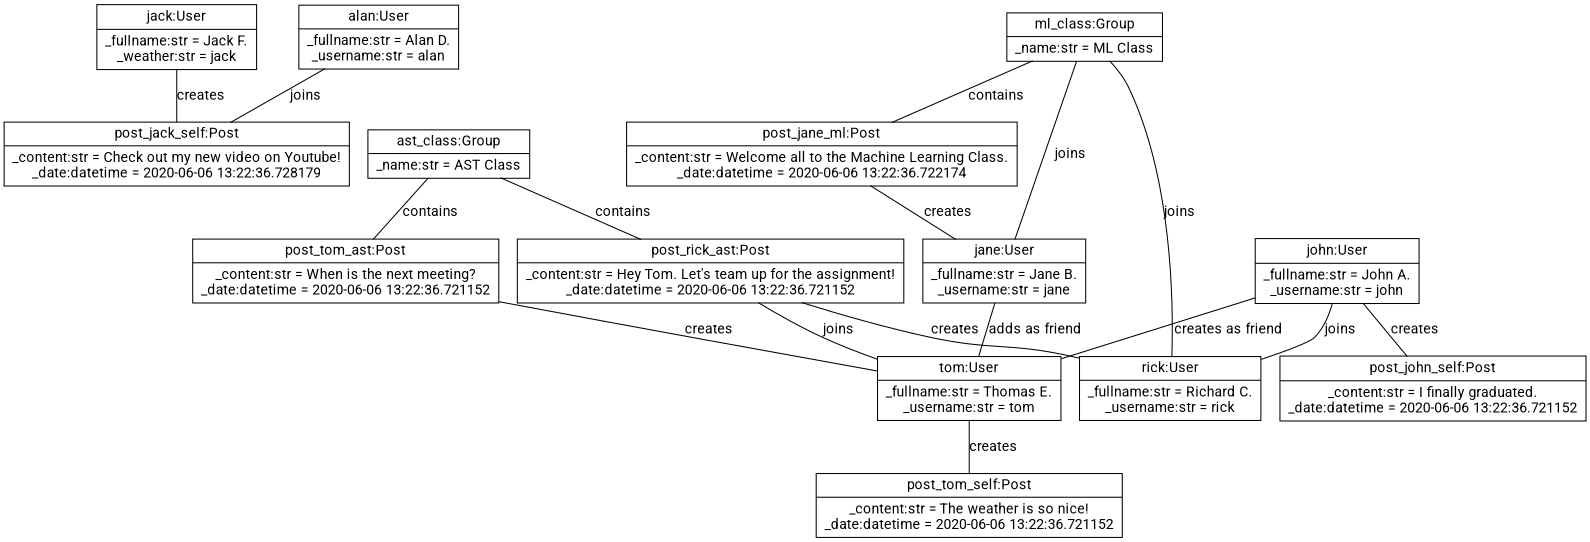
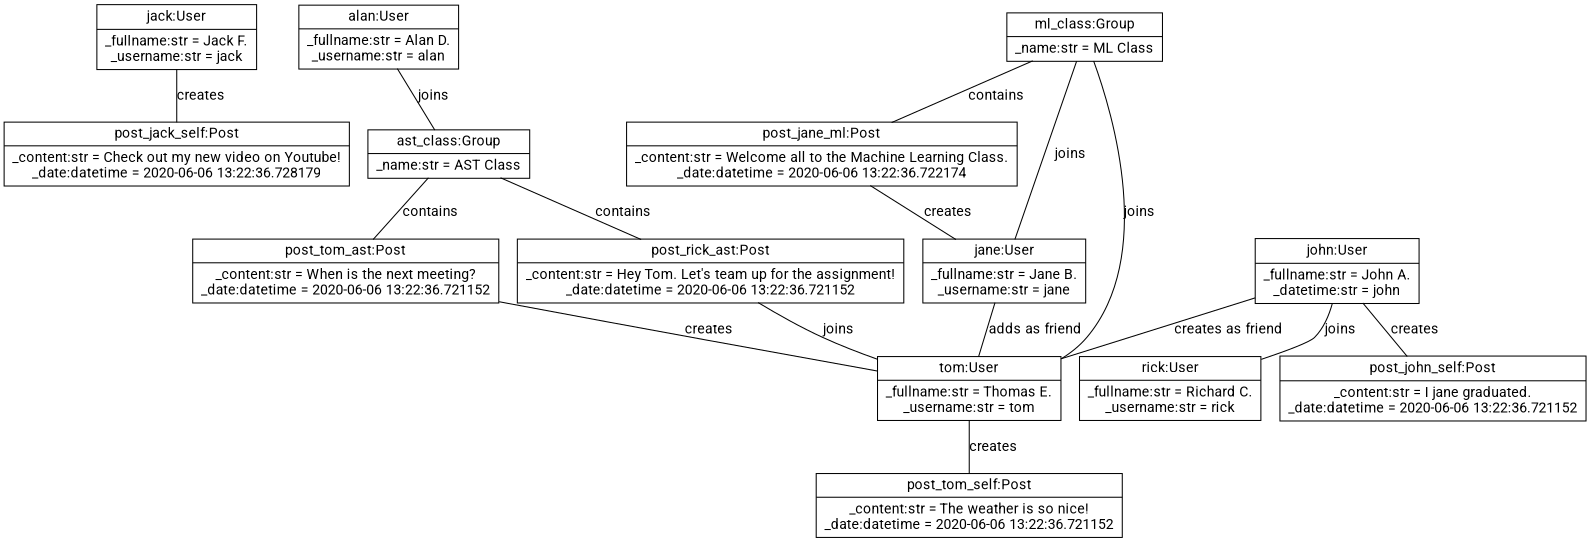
node "jack:User": text "_weather:str = jack" -> "_username:str = jack"
edge "alan:User" -- "post_jack_self:Post": now "alan:User" -- "ast_class:Group"
edge "ml_class:Group" -- "rick:User": now "ml_class:Group" -- "tom:User"
node "john:User": text "_username:str = john" -> "_datetime:str = john"
edge "post_rick_ast:Post" -- "rick:User": removed, label "creates"
node "post_john_self:Post": text "_content:str = I finally graduated." -> "_content:str = I jane graduated."
